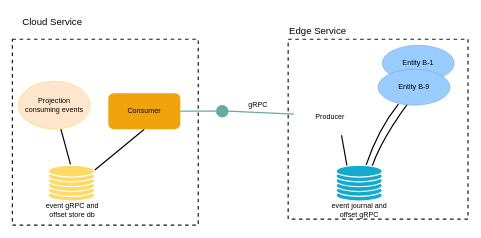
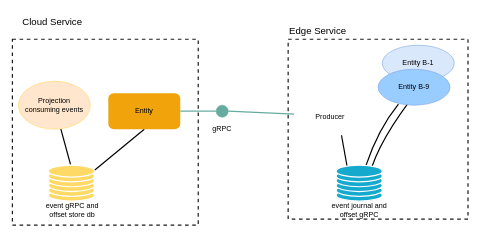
node "Entity B-1": fillcolor #99ccff -> #dae8fc
node "gRPC": moved (258, 105) -> (222, 129)
node "Consumer": label "Consumer" -> "Entity"
